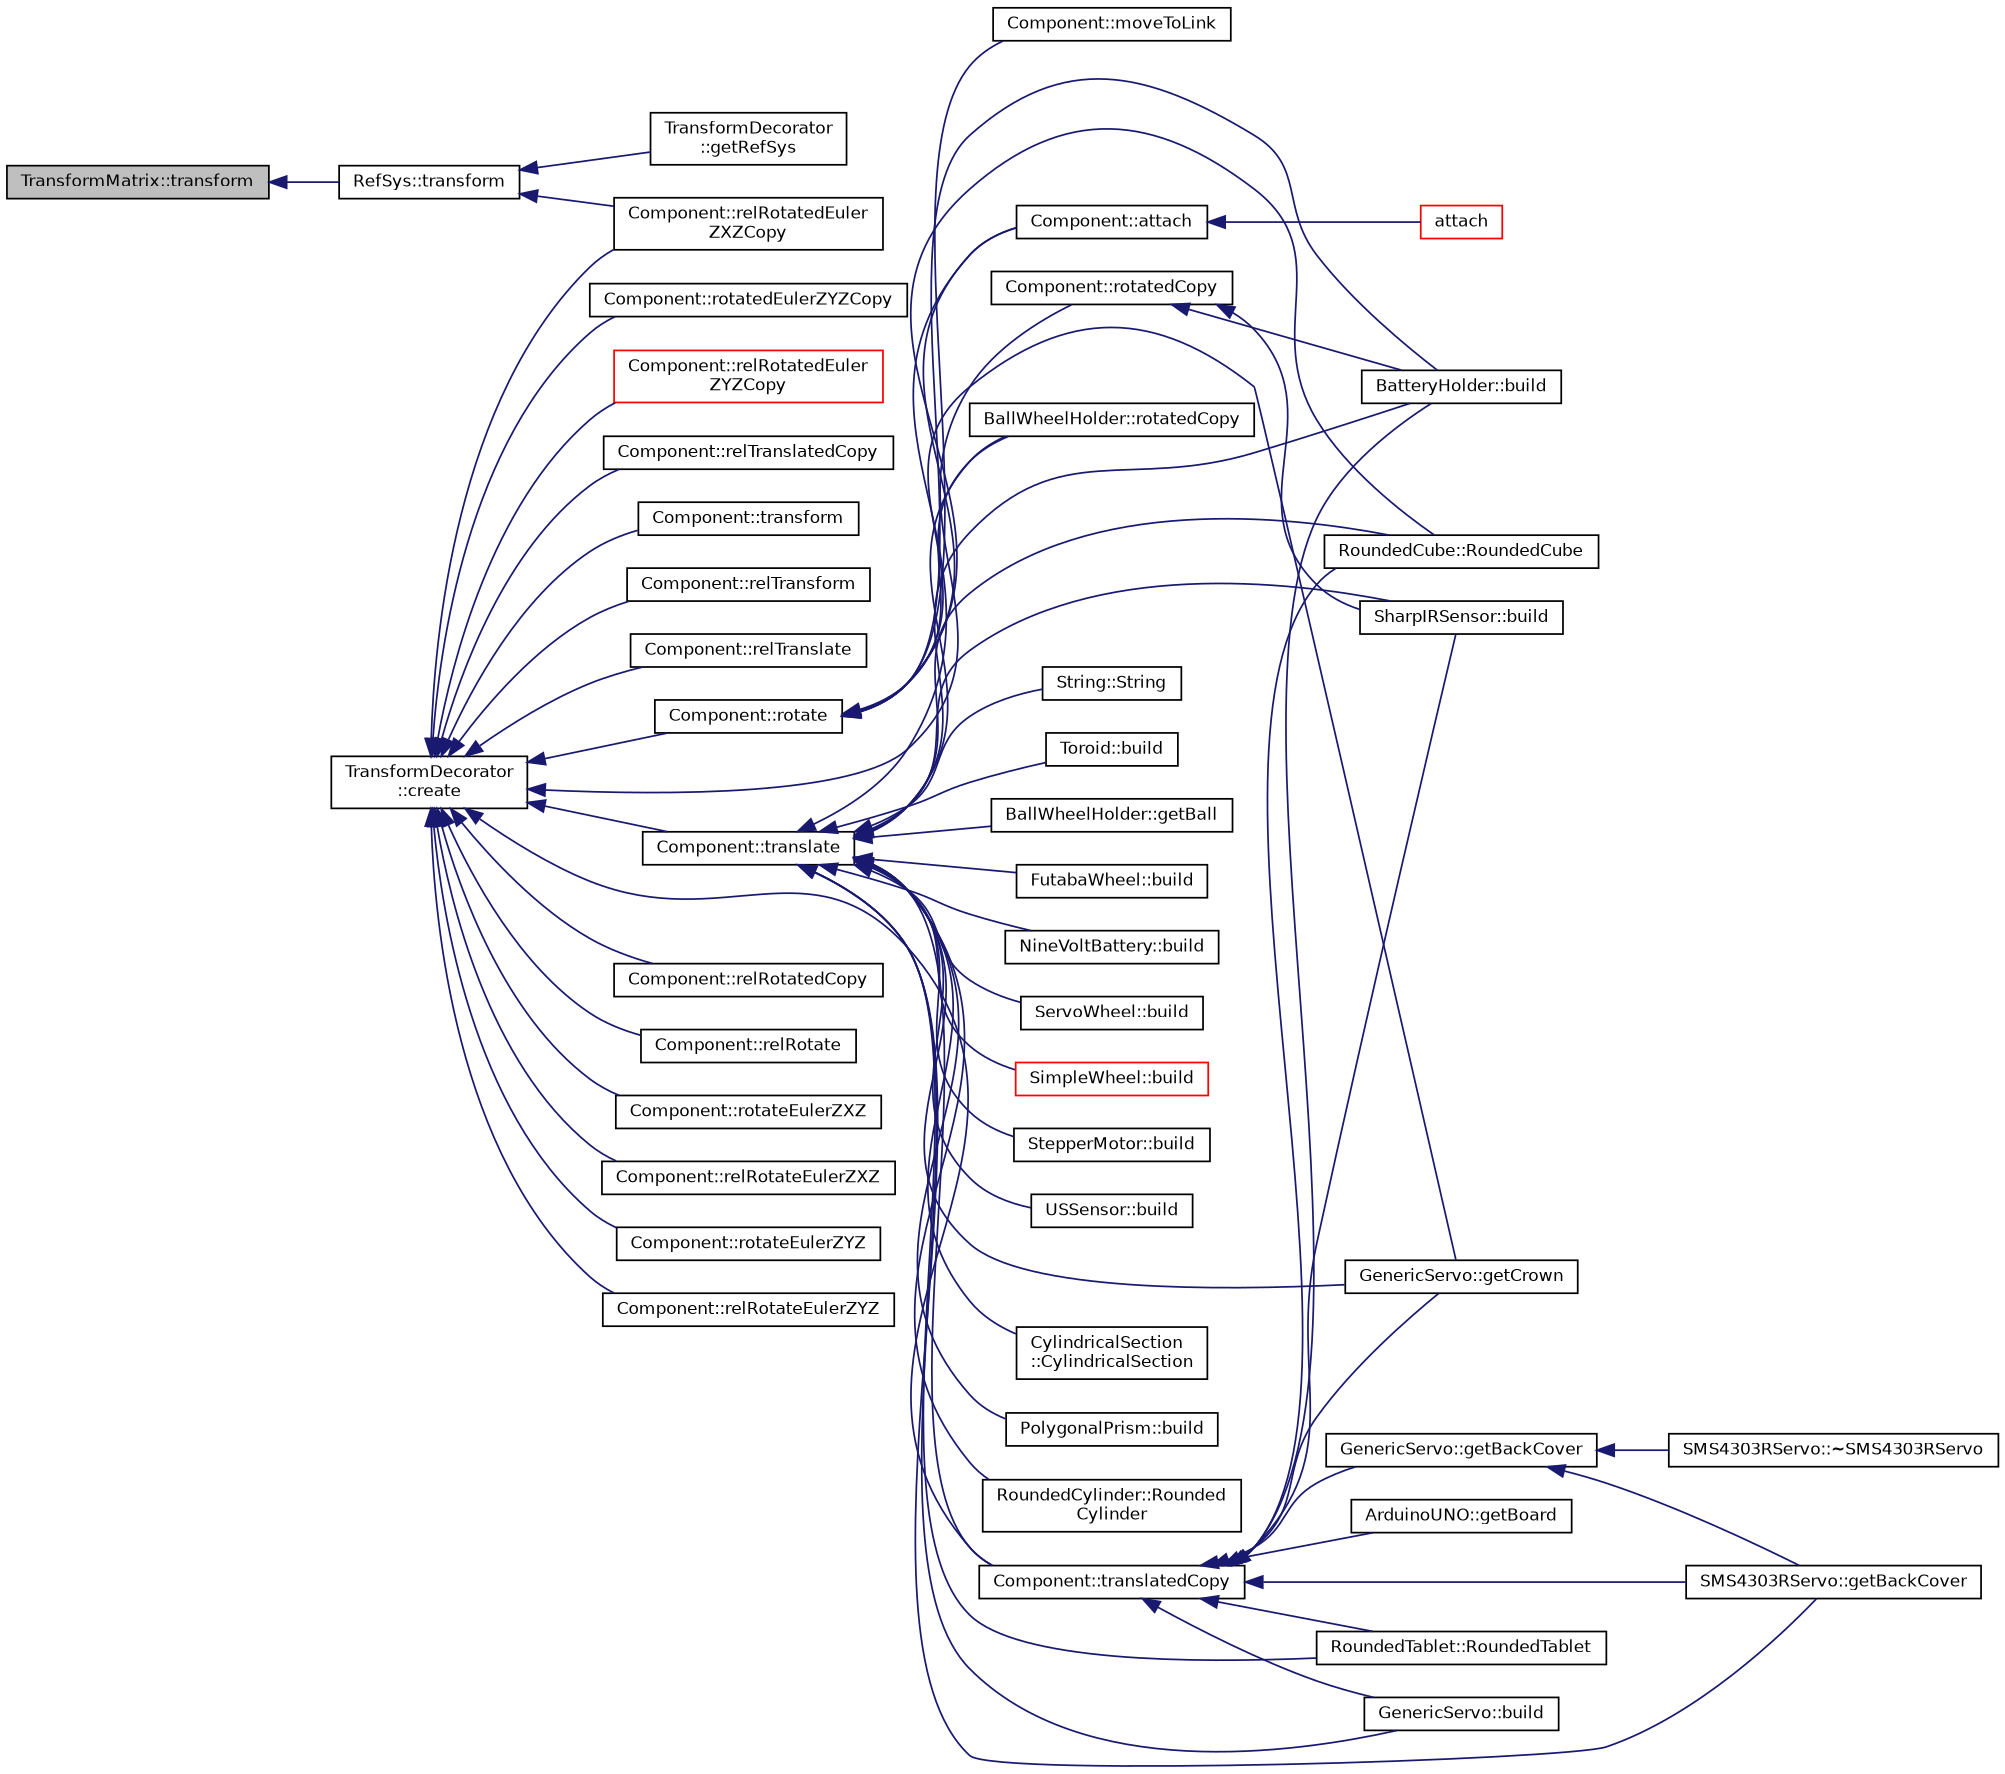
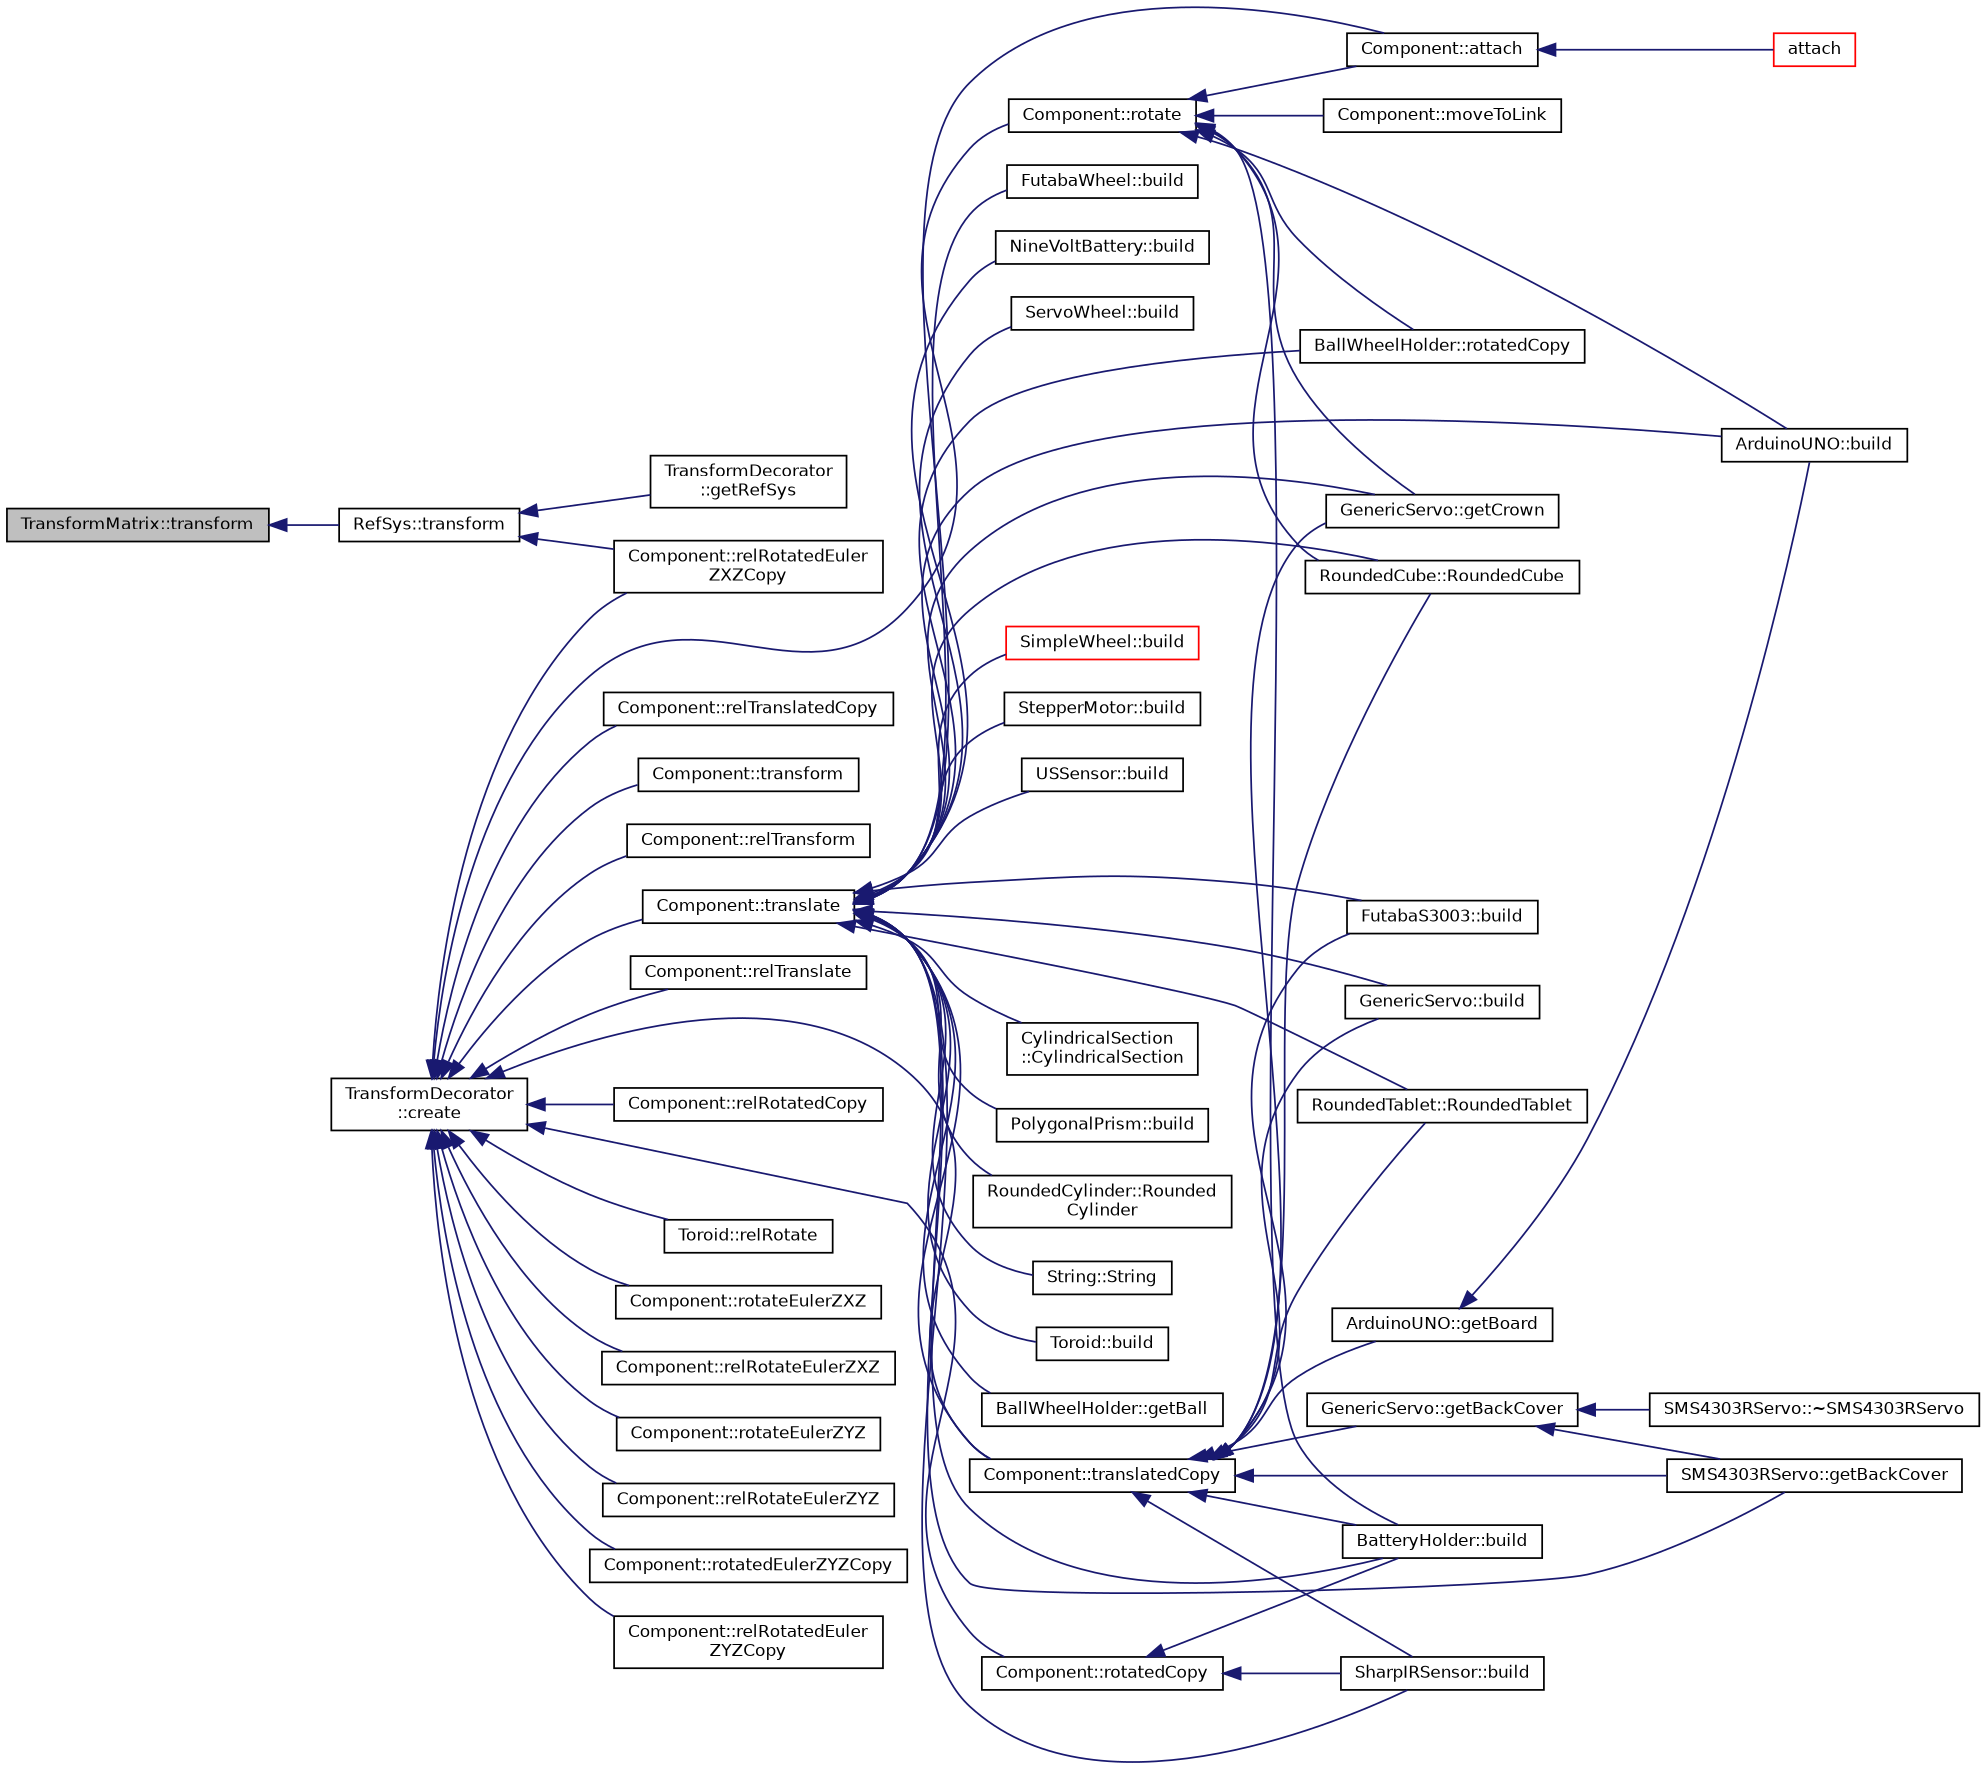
node "Component::relRotatedEuler ZYZCopy": color red -> black
node "ArduinoUNO::build": added
node "FutabaS3003::build": added
node "Component::relRotate": label "Component::relRotate" -> "Toroid::relRotate"
